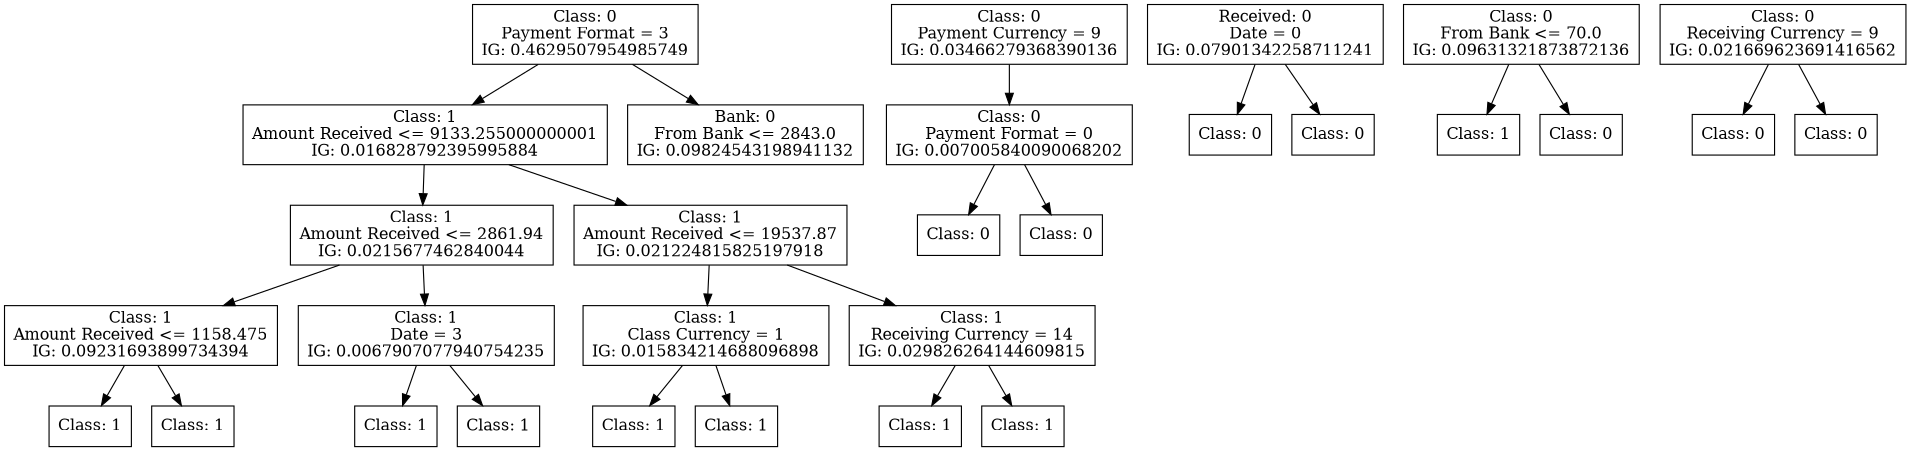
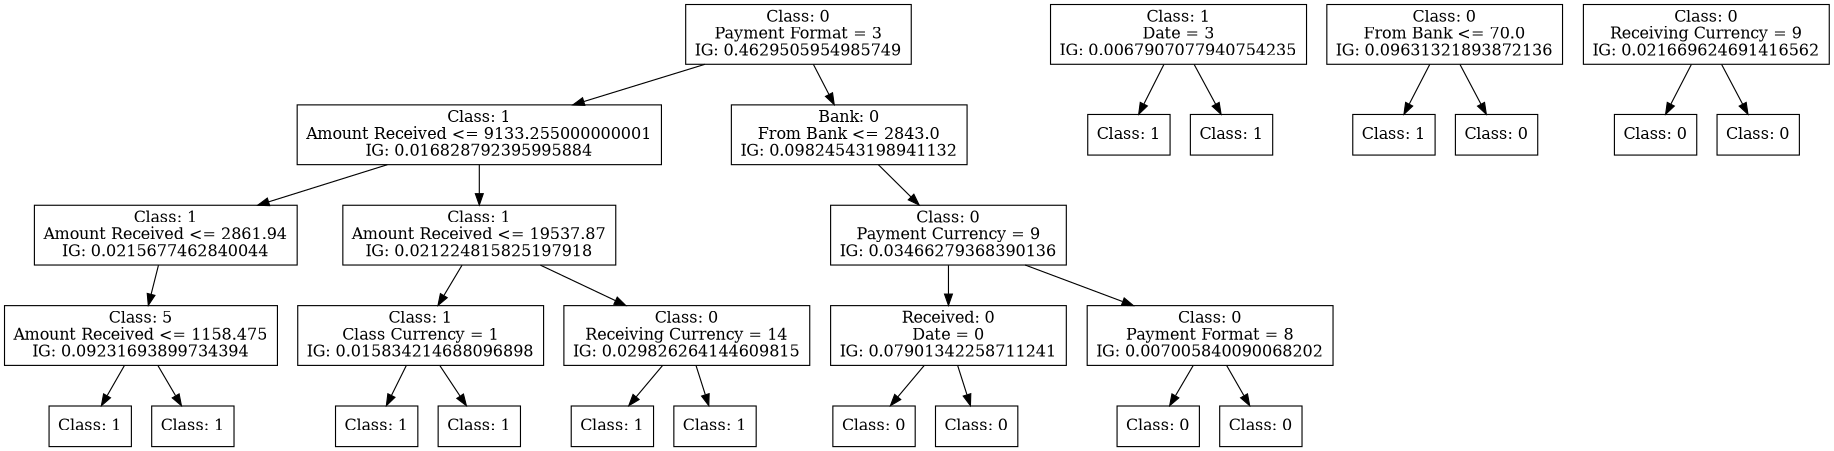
node "Class: 0 Payment Format = 3 IG: 0.4629507954985749": label "Class: 0 Payment Format = 3 IG: 0.4629507954985749" -> "Class: 0 Payment Format = 3 IG: 0.4629505954985749"
node "Class: 0 From Bank <= 70.0 IG: 0.09631321873872136": label "Class: 0 From Bank <= 70.0 IG: 0.09631321873872136" -> "Class: 0 From Bank <= 70.0 IG: 0.09631321893872136"
node "Class: 0 Receiving Currency = 9 IG: 0.021669623691416562": label "Class: 0 Receiving Currency = 9 IG: 0.021669623691416562" -> "Class: 0 Receiving Currency = 9 IG: 0.021669624691416562"
node "Class: 0 Payment Format = 0 IG: 0.007005840090068202": label "Class: 0 Payment Format = 0 IG: 0.007005840090068202" -> "Class: 0 Payment Format = 8 IG: 0.007005840090068202"
edge "Bank: 0 From Bank <= 2843.0 IG: 0.09824543198941132" -> "Class: 0 Payment Currency = 9 IG: 0.03466279368390136": added
edge "Class: 1 Amount Received <= 2861.94 IG: 0.0215677462840044" -> "Class: 1 Date = 3 IG: 0.0067907077940754235": removed
edge "Class: 0 Payment Currency = 9 IG: 0.03466279368390136" -> "Received: 0 Date = 0 IG: 0.07901342258711241": added
node "Class: 1 Amount Received <= 1158.475 IG: 0.09231693899734394": label "Class: 1 Amount Received <= 1158.475 IG: 0.09231693899734394" -> "Class: 5 Amount Received <= 1158.475 IG: 0.09231693899734394"
node "Class: 1 Receiving Currency = 14 IG: 0.029826264144609815": label "Class: 1 Receiving Currency = 14 IG: 0.029826264144609815" -> "Class: 0 Receiving Currency = 14 IG: 0.029826264144609815"
